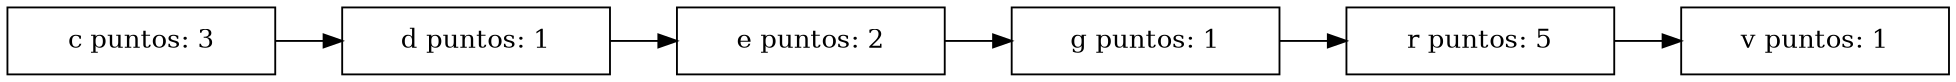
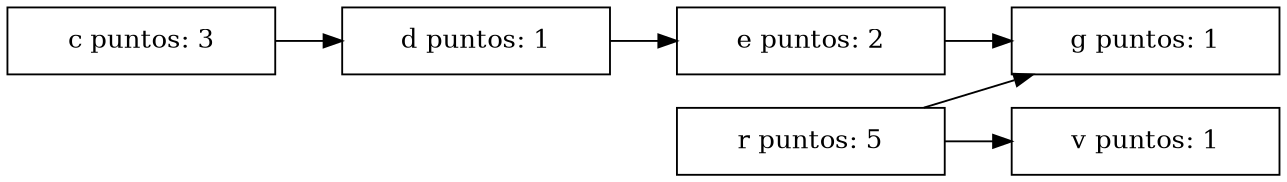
edge "g puntos: 1" -> "r puntos: 5": reversed
